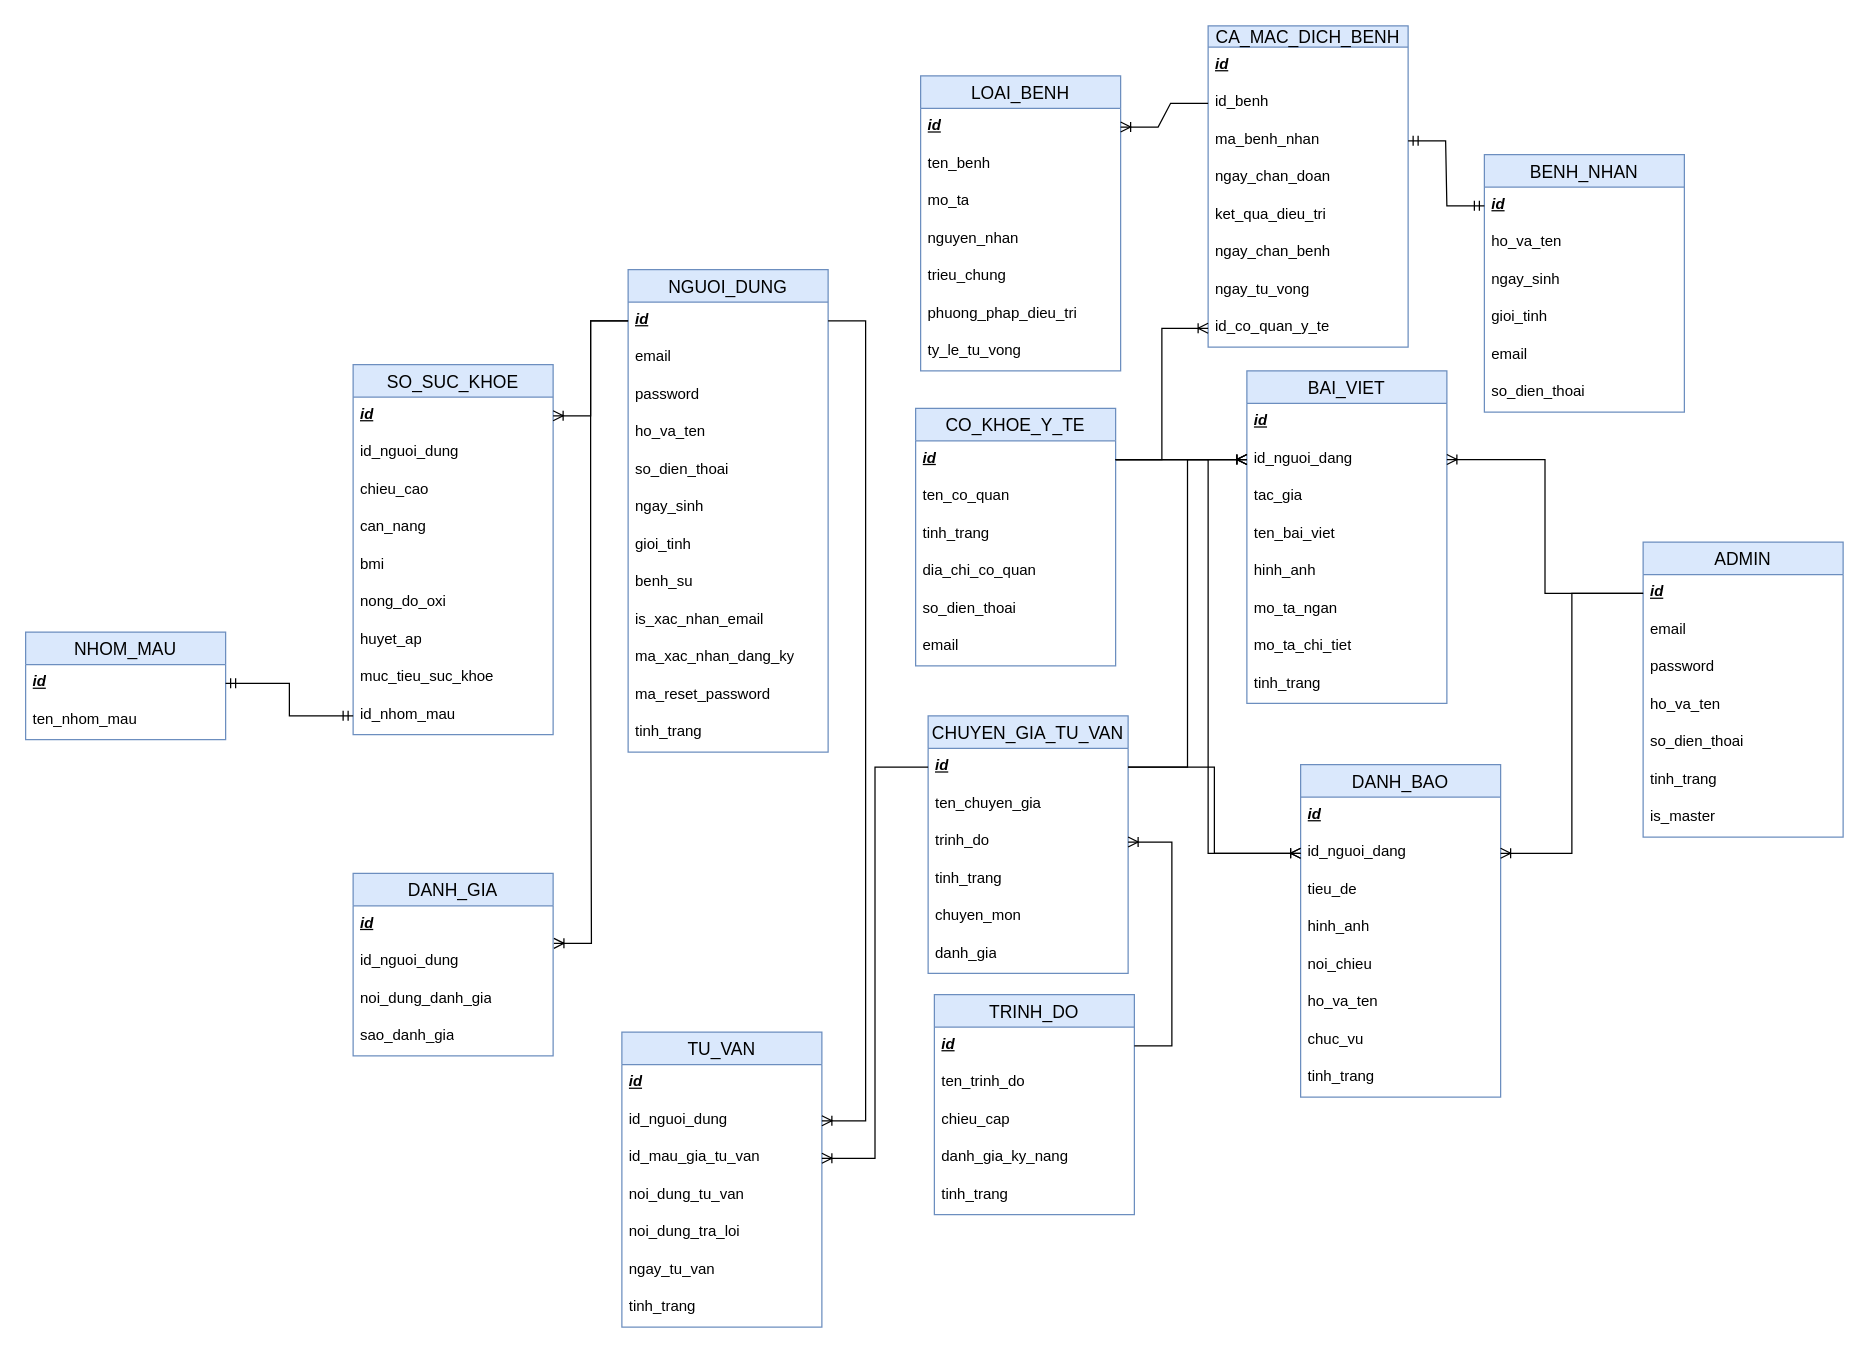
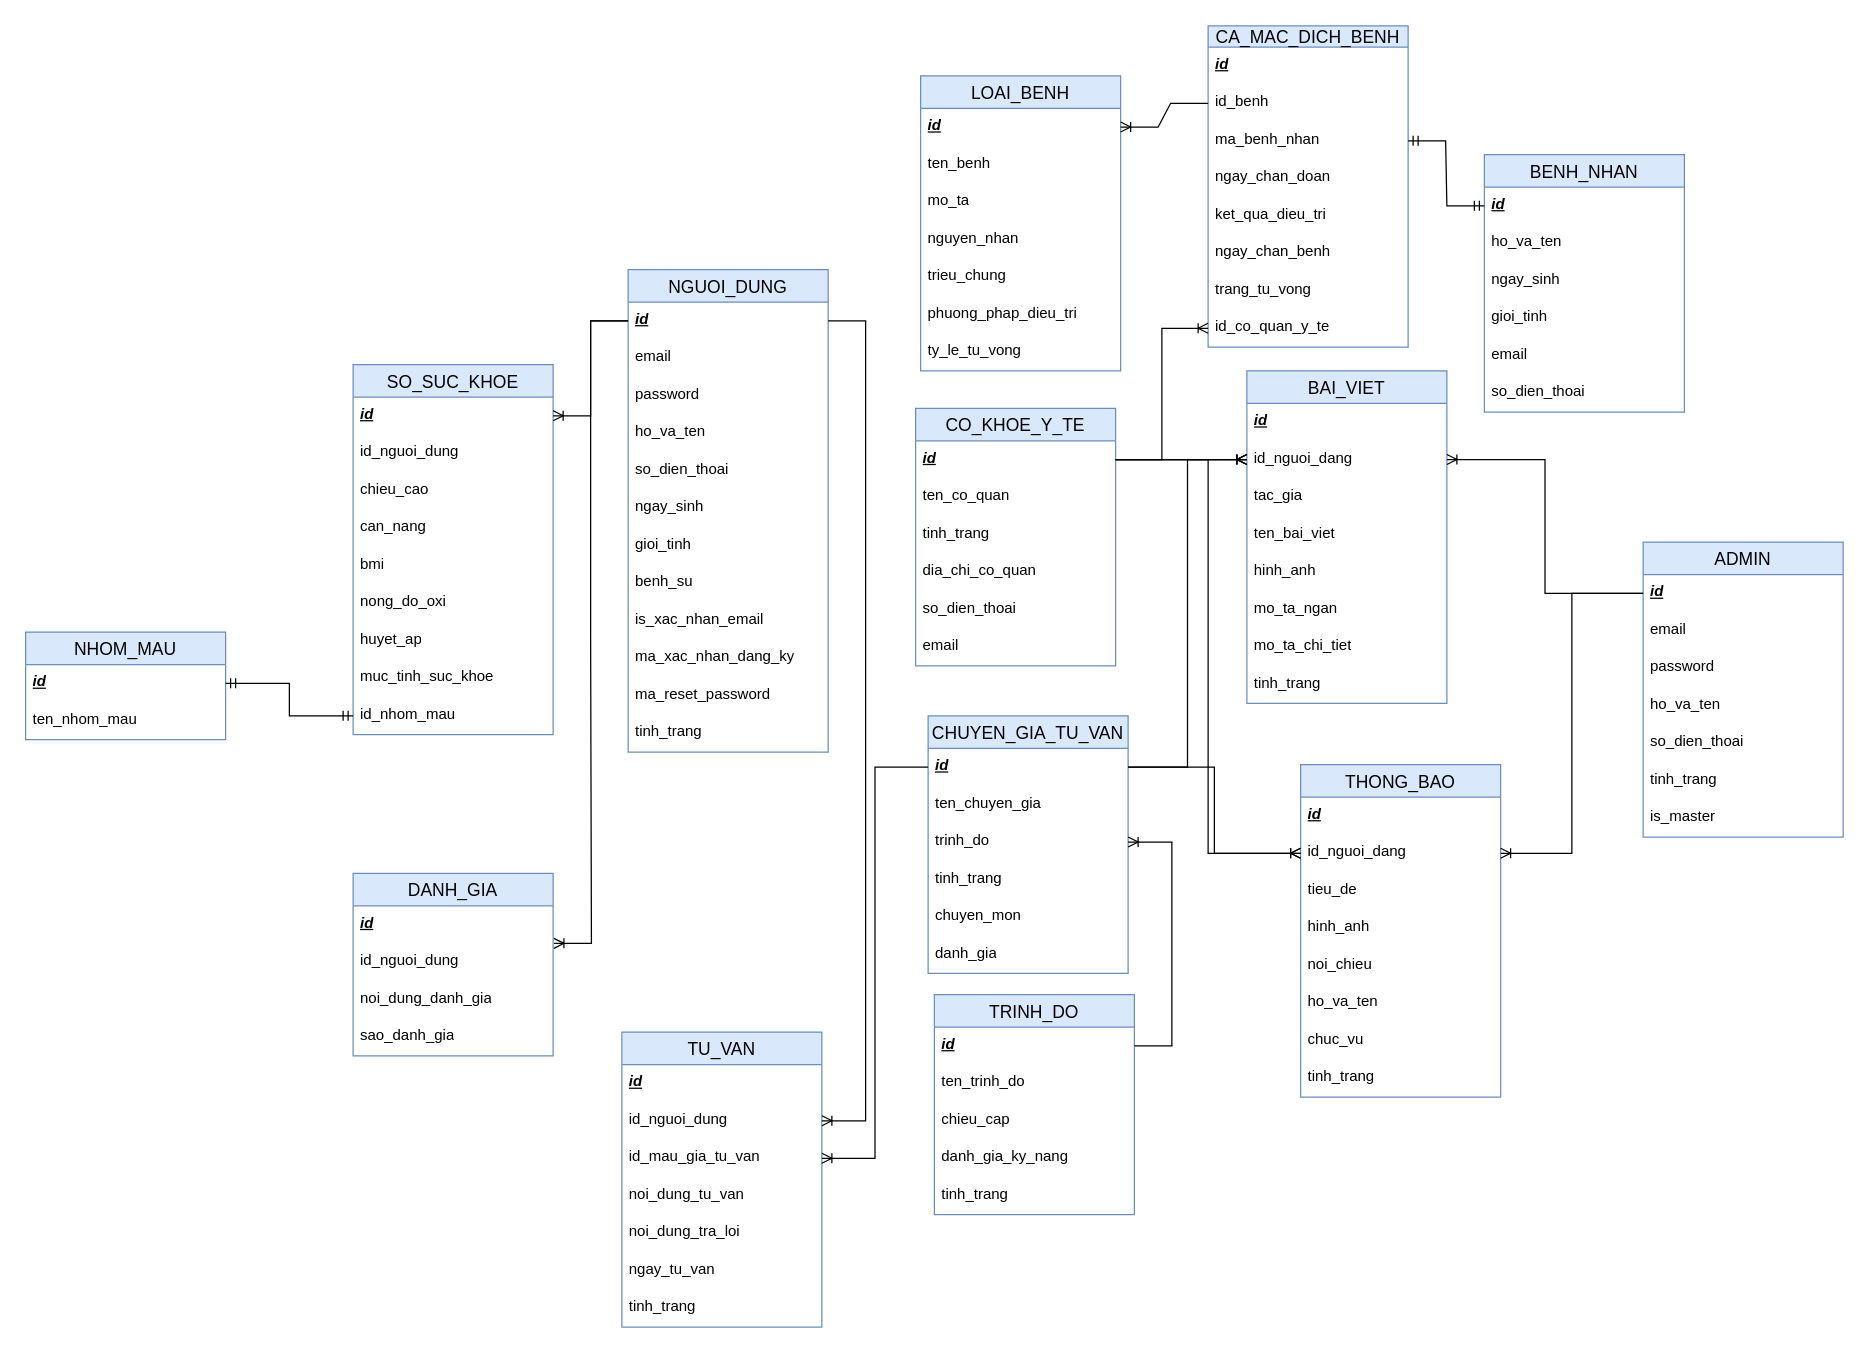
node "ngay_tu_vong": label "ngay_tu_vong" -> "trang_tu_vong"
node "muc_tieu_suc_khoe": label "muc_tieu_suc_khoe" -> "muc_tinh_suc_khoe"
node "DANH_BAO": label "DANH_BAO" -> "THONG_BAO"
